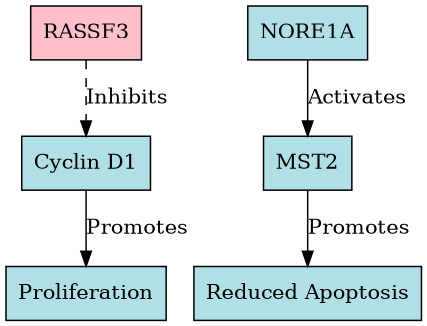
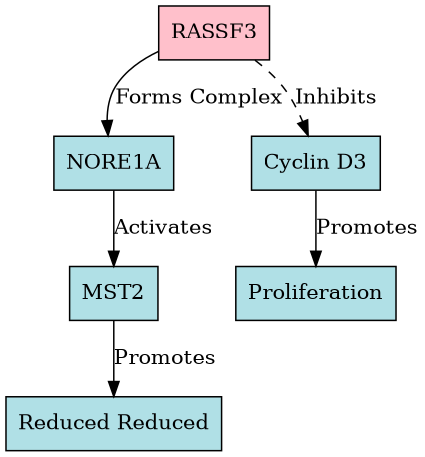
edge "RASSF3" -> "NORE1A": added, label "Forms Complex"
node "Cyclin D1": label "Cyclin D1" -> "Cyclin D3"
node "Reduced Apoptosis": label "Reduced Apoptosis" -> "Reduced Reduced"
